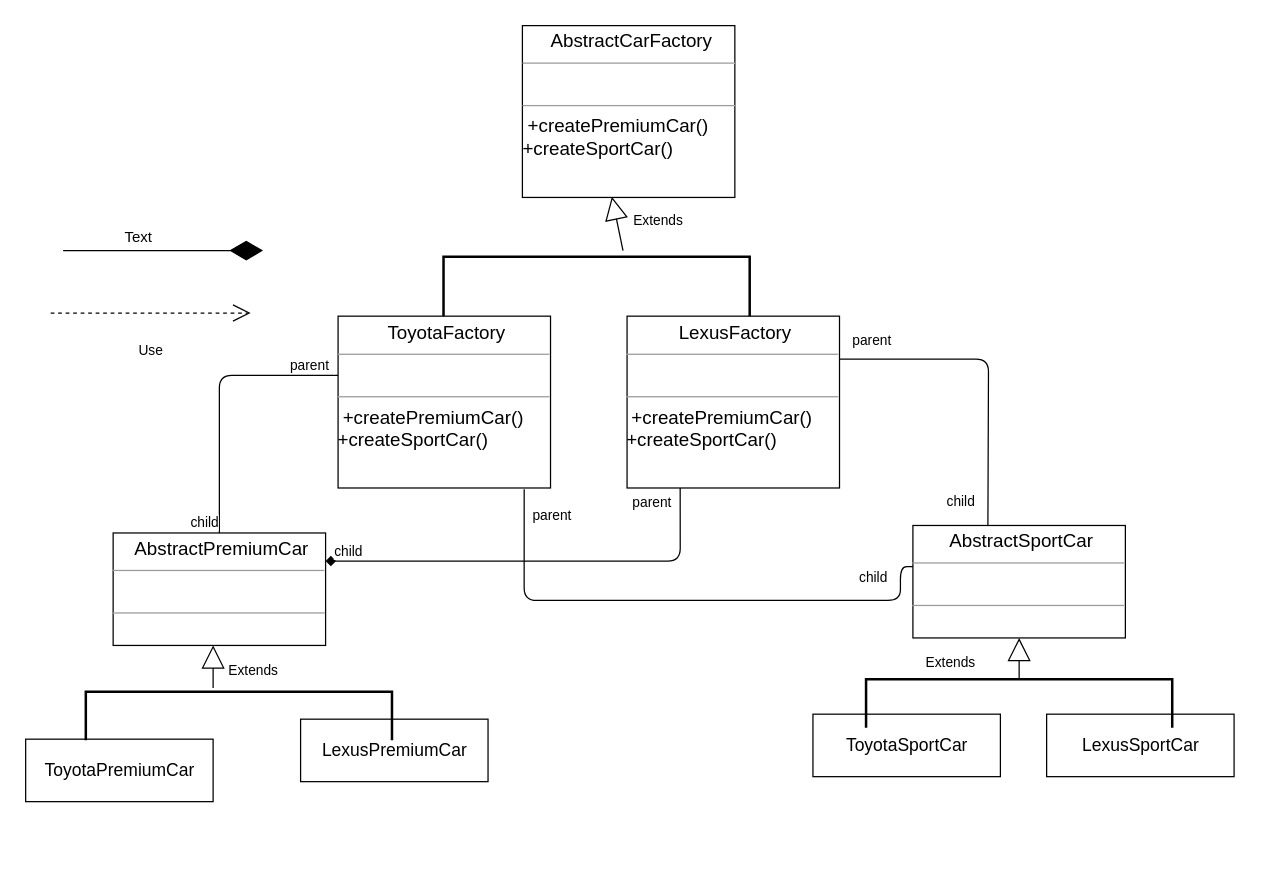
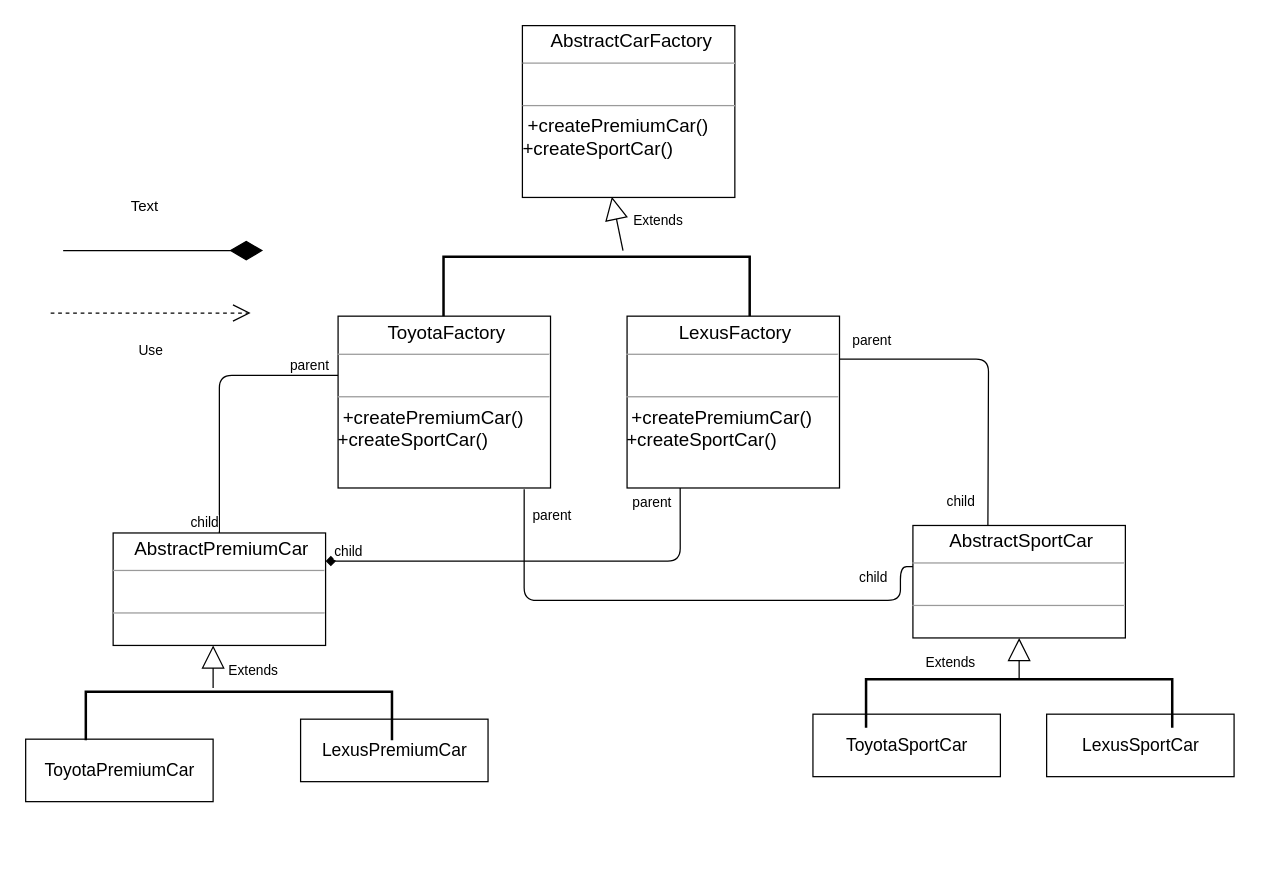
node "Text": moved (138, 238) -> (144, 207)
